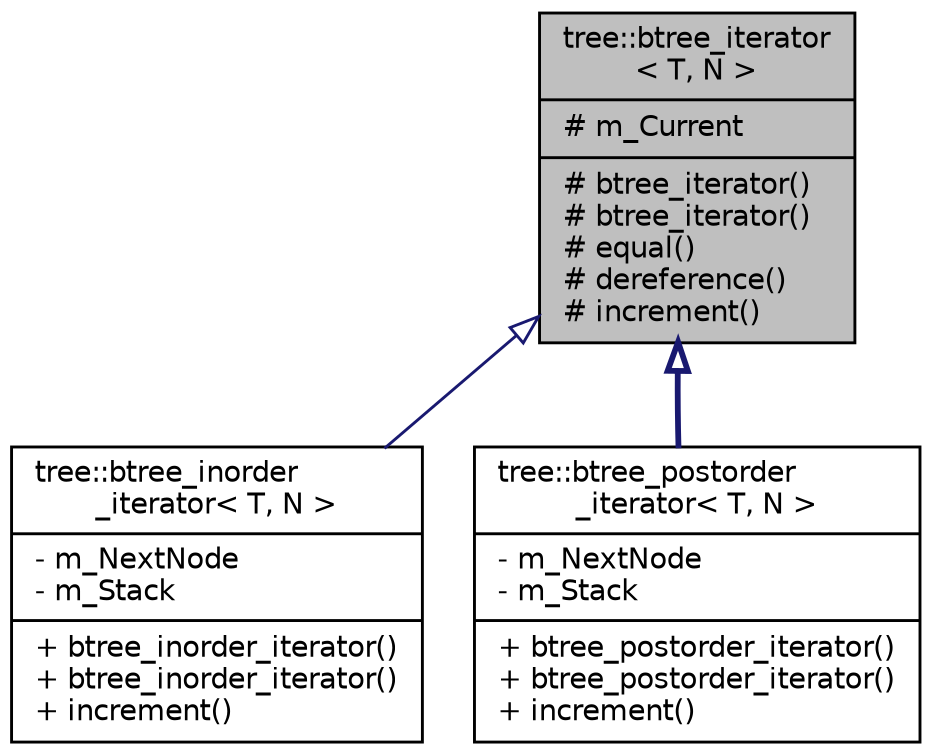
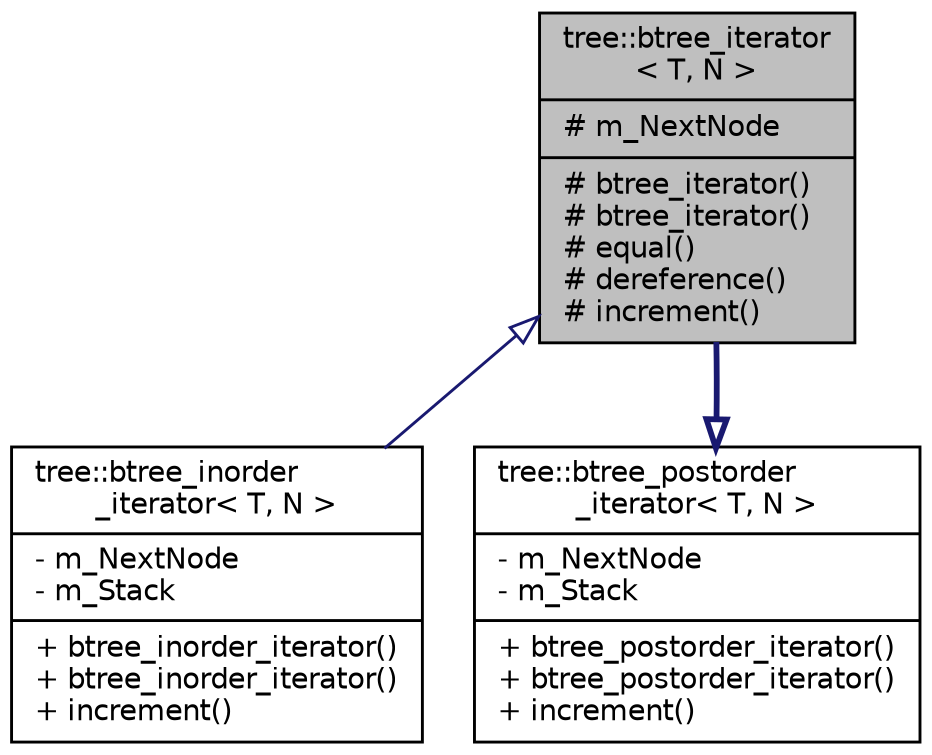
node "tree::btree_iterator": text "# m_Current" -> "# m_NextNode"
edge "tree::btree_postorder" -> "tree::btree_iterator": reversed
